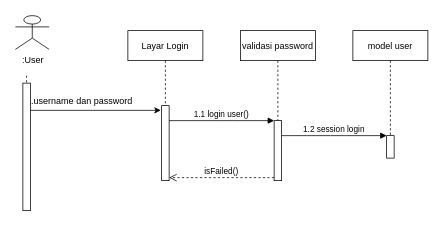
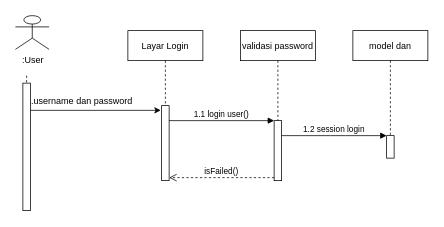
node "model user": label "model user" -> "model dan"
